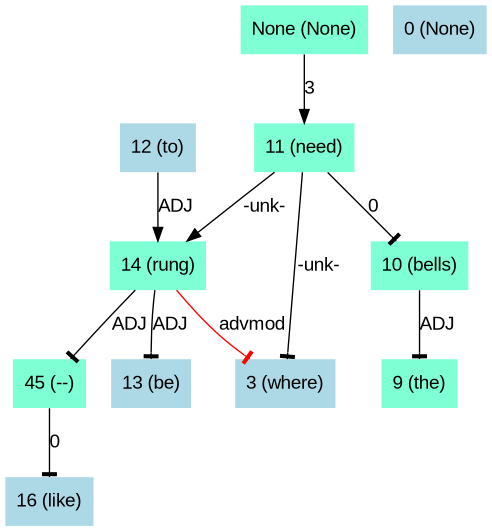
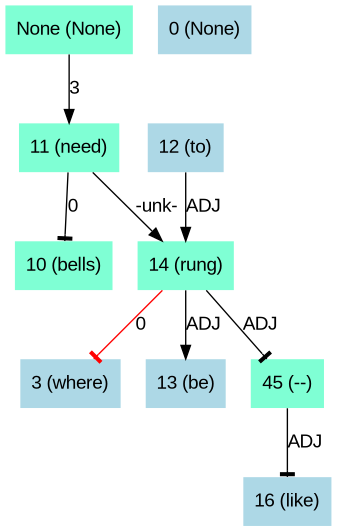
edge "11 (need)" -> "3 (where)": removed, label "-unk-"
edge "14 (rung)" -> "13 (be)": arrowhead tee -> normal
edge "14 (rung)" -> "3 (where)": label "advmod" -> "0"
node "9 (the)": removed
edge "45 (--)" -> "16 (like)": label "0" -> "ADJ"
